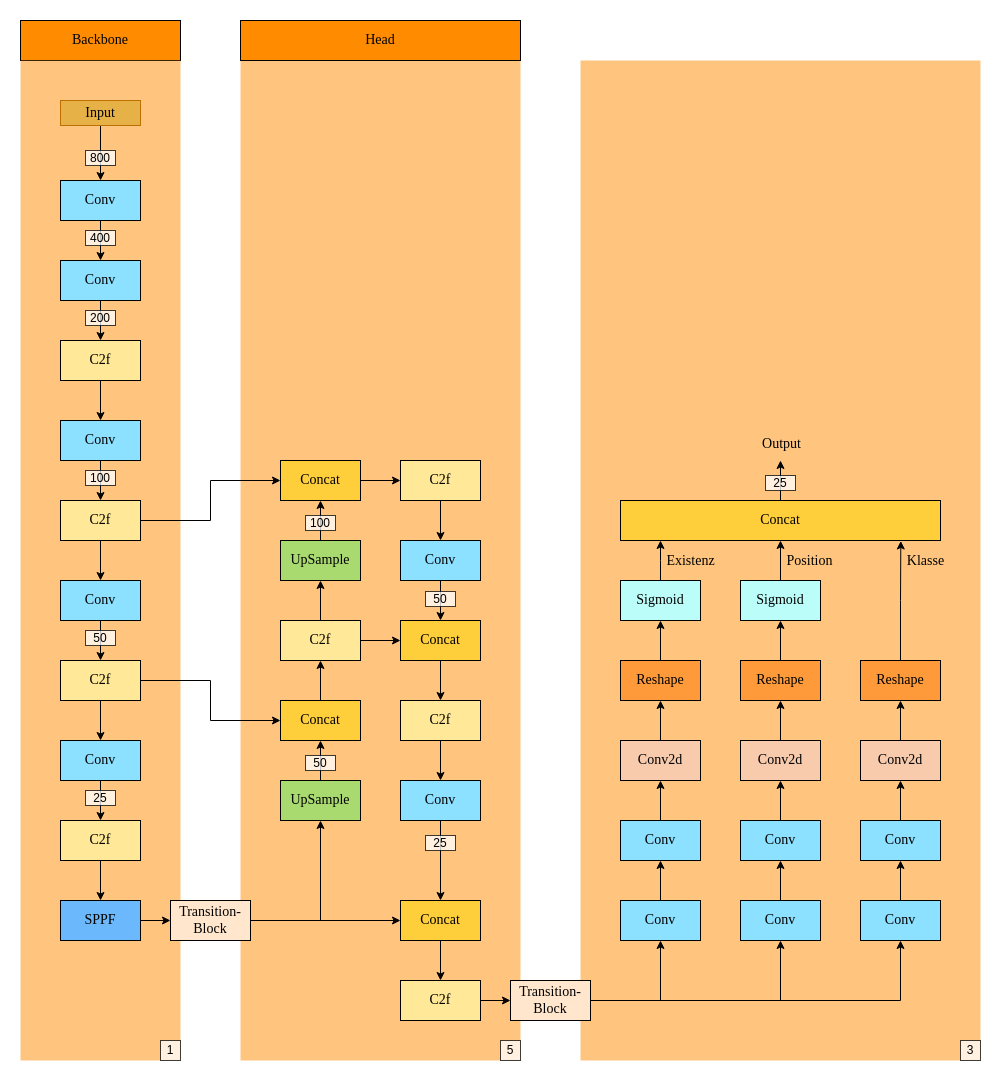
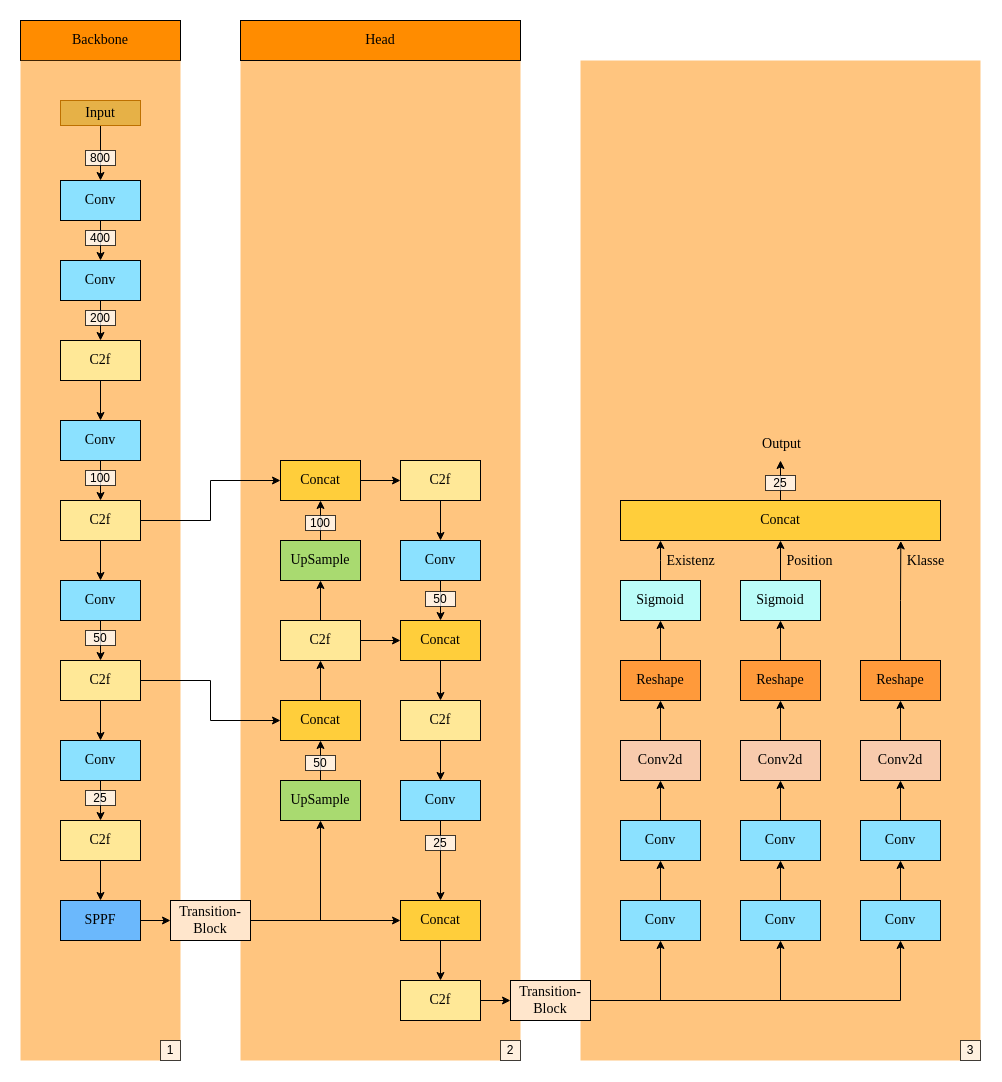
node "5": label "5" -> "2"
